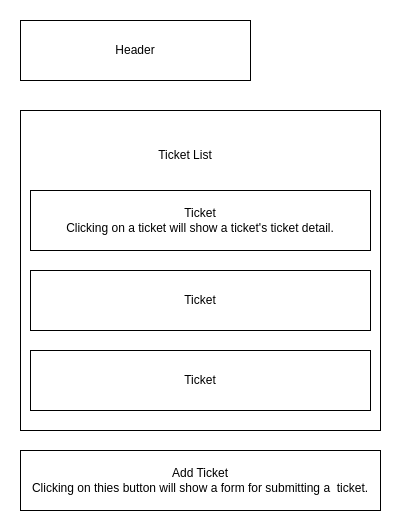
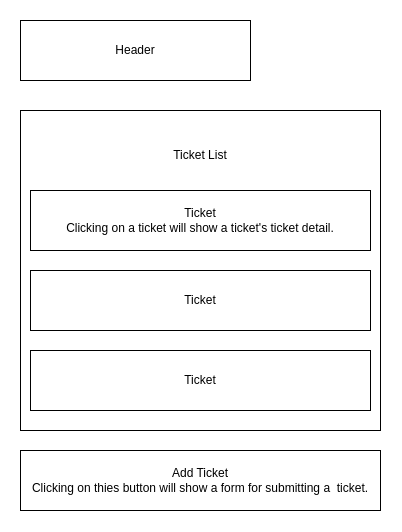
node "Ticket List": moved (186, 156) -> (201, 156)
